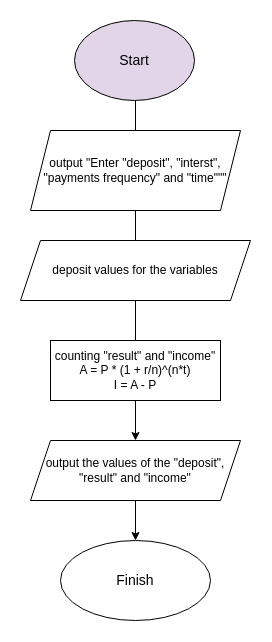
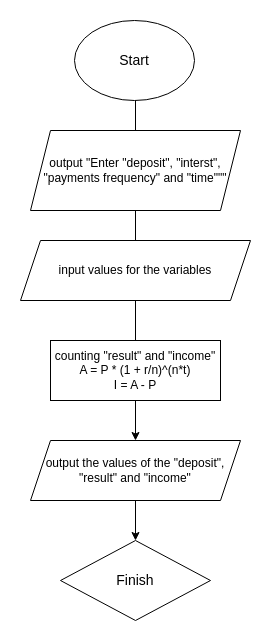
node "Start": fillcolor #e1d5e7 -> #ffffff
node "deposit values for the variables": label "deposit values for the variables" -> "input values for the variables"
node "Finish": shape ellipse -> diamond
